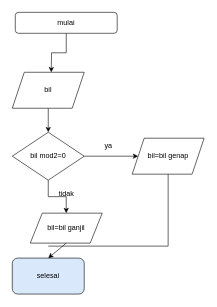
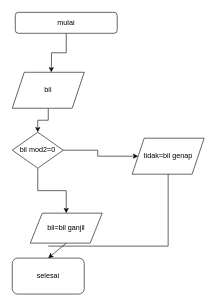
node "ya": removed
node "bil mod2=0": size 72x48 -> 51x36
node "bil=bil genap": label "bil=bil genap" -> "tidak=bil genap"
node "tidak": removed
node "selesai": fillcolor #dae8fc -> #ffffff
